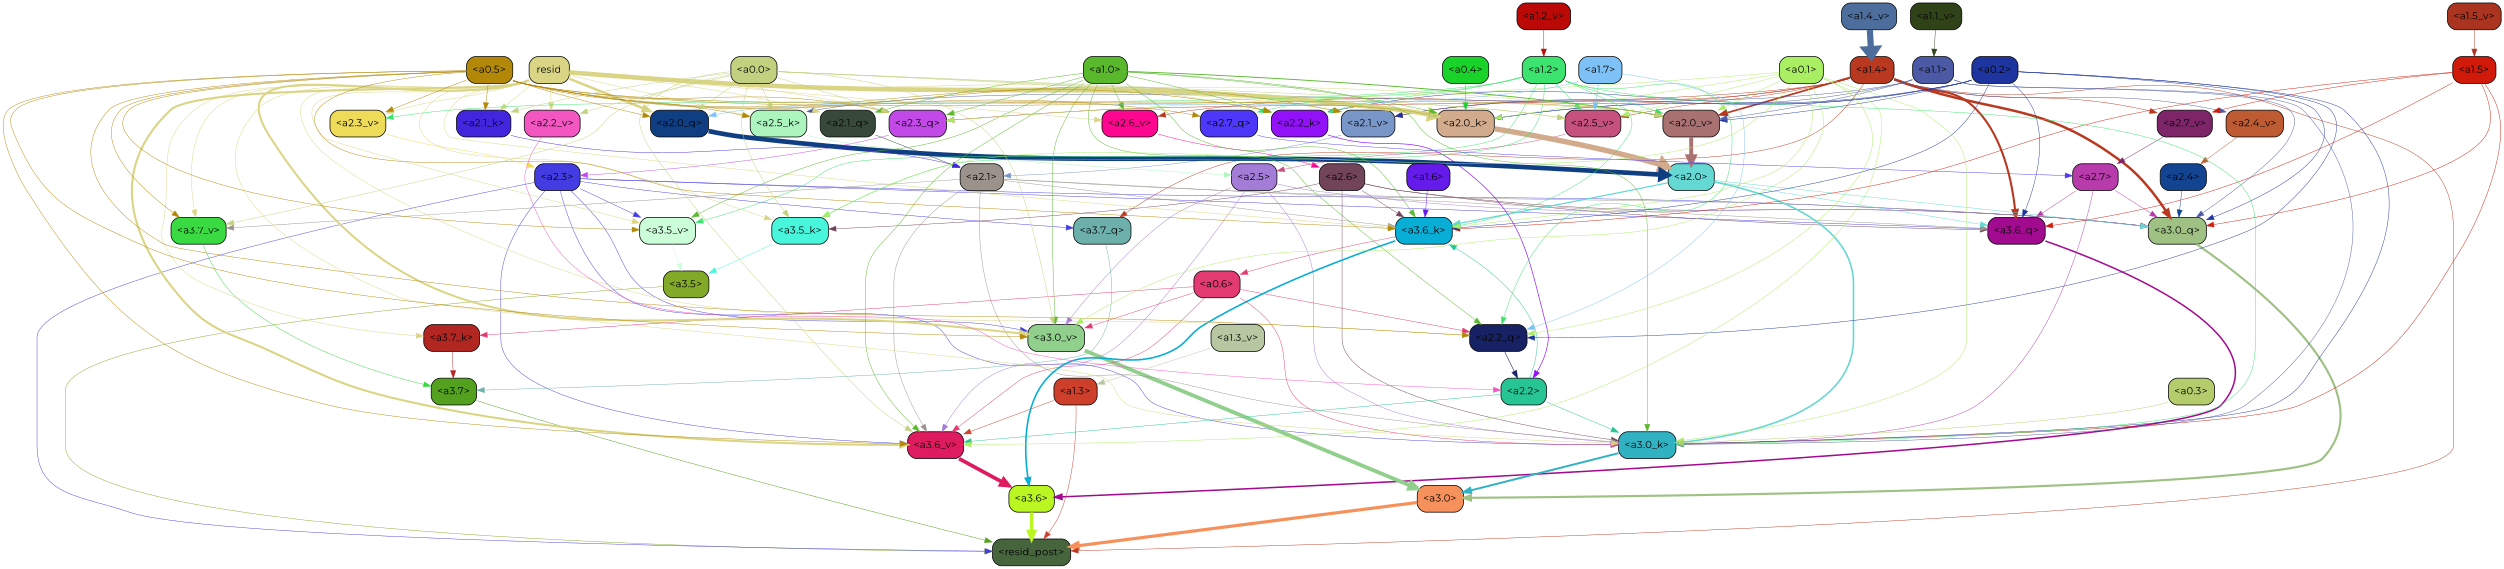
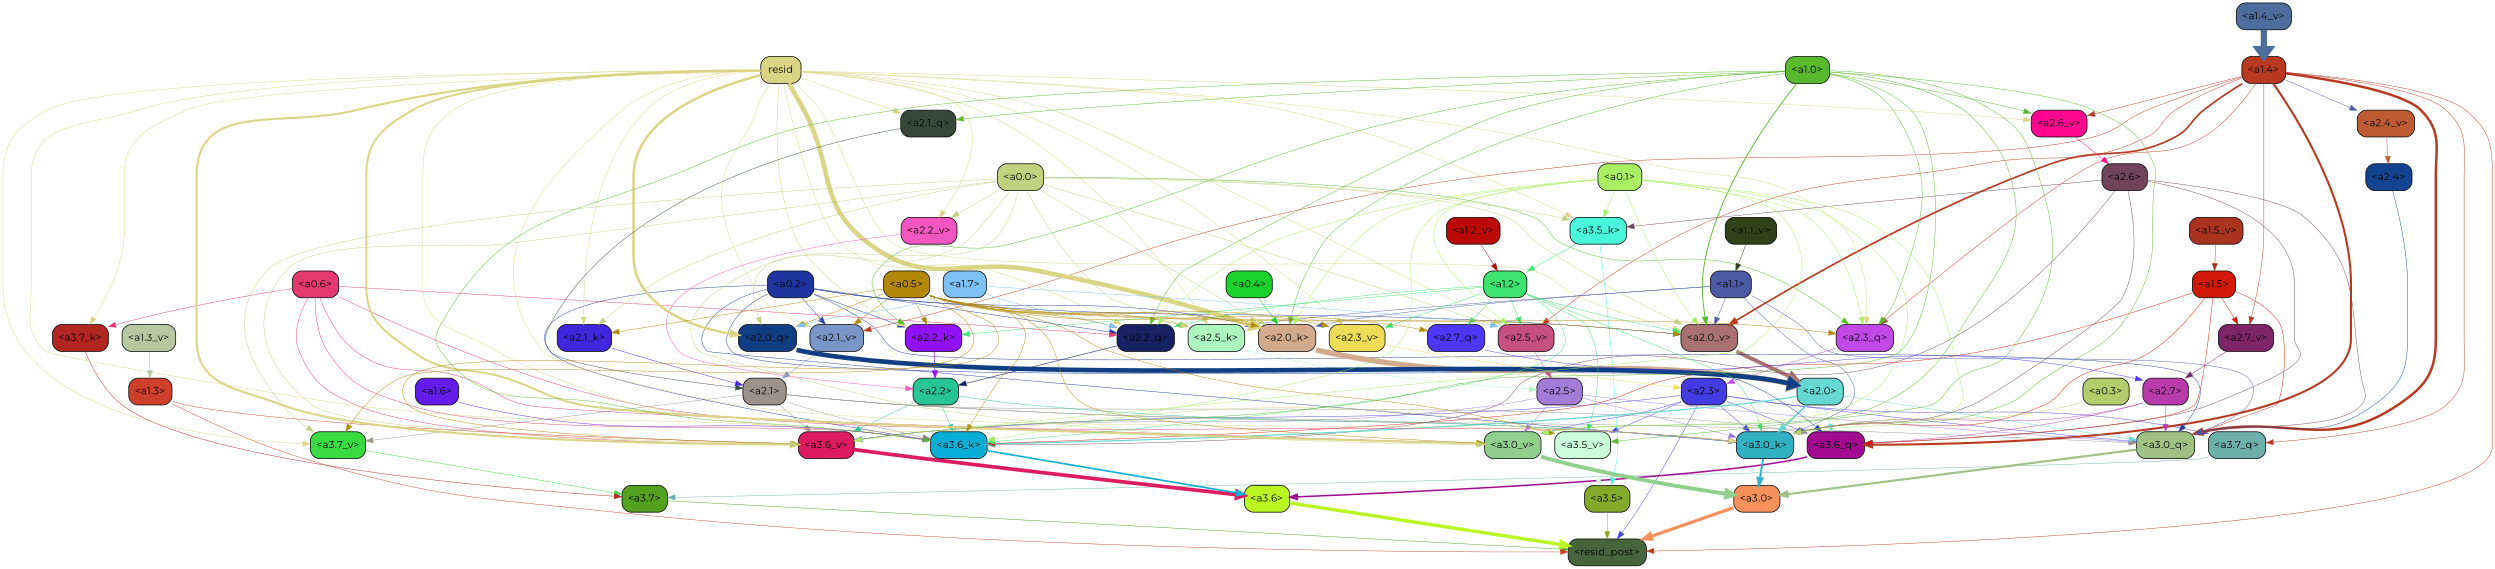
edge "<a0.0>" -> "<a2.3_q>": color #c1d180 -> #59b82c
edge "<a1.2>" -> "<a3.5_k>": reversed
edge "<a3.6_k>" -> "<a0.6>": reversed
